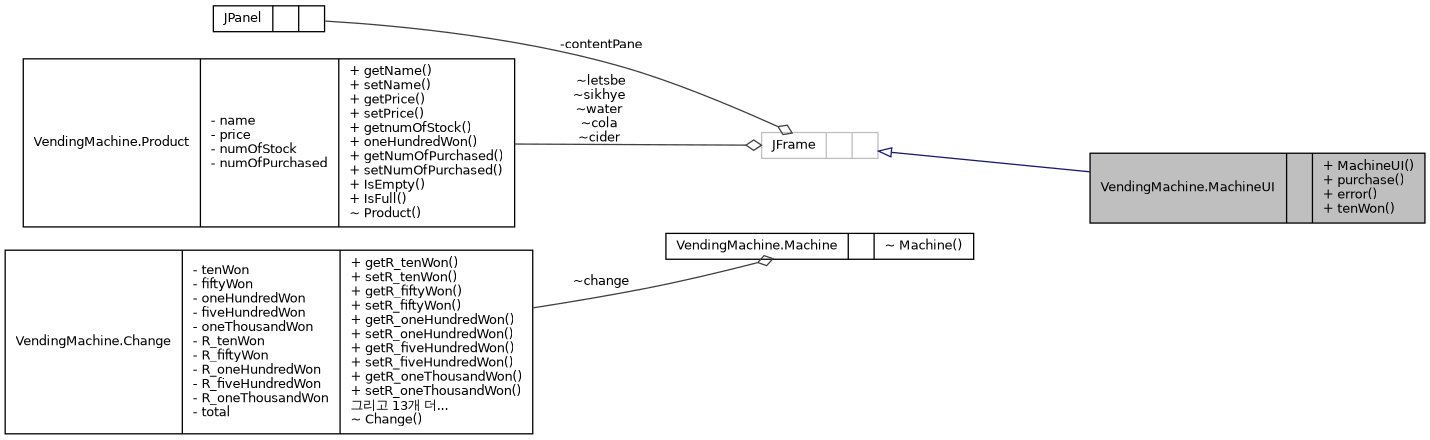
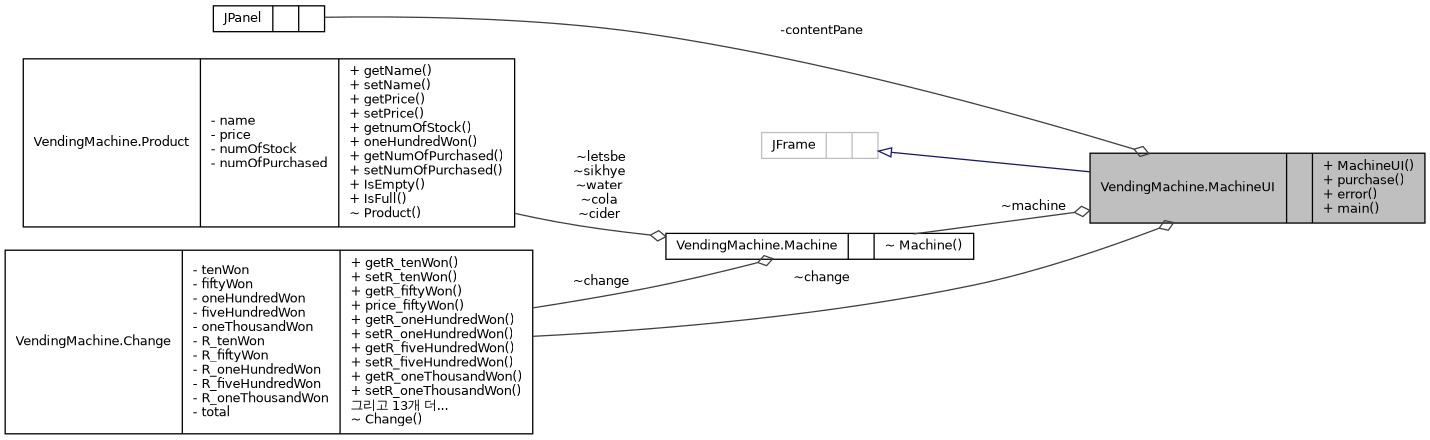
edge "JPanel" -> "JFrame": now "JPanel" -> "VendingMachine.MachineUI"
edge "VendingMachine.Product" -> "JFrame": now "VendingMachine.Product" -> "VendingMachine.Machine"
node "VendingMachine.MachineUI": text "+ tenWon()" -> "+ main()"
edge "VendingMachine.Machine" -> "VendingMachine.MachineUI": added, label "~machine"
node "VendingMachine.Change": text "+ setR_fiftyWon()" -> "+ price_fiftyWon()"
edge "VendingMachine.Change" -> "VendingMachine.MachineUI": added, label "~change"
